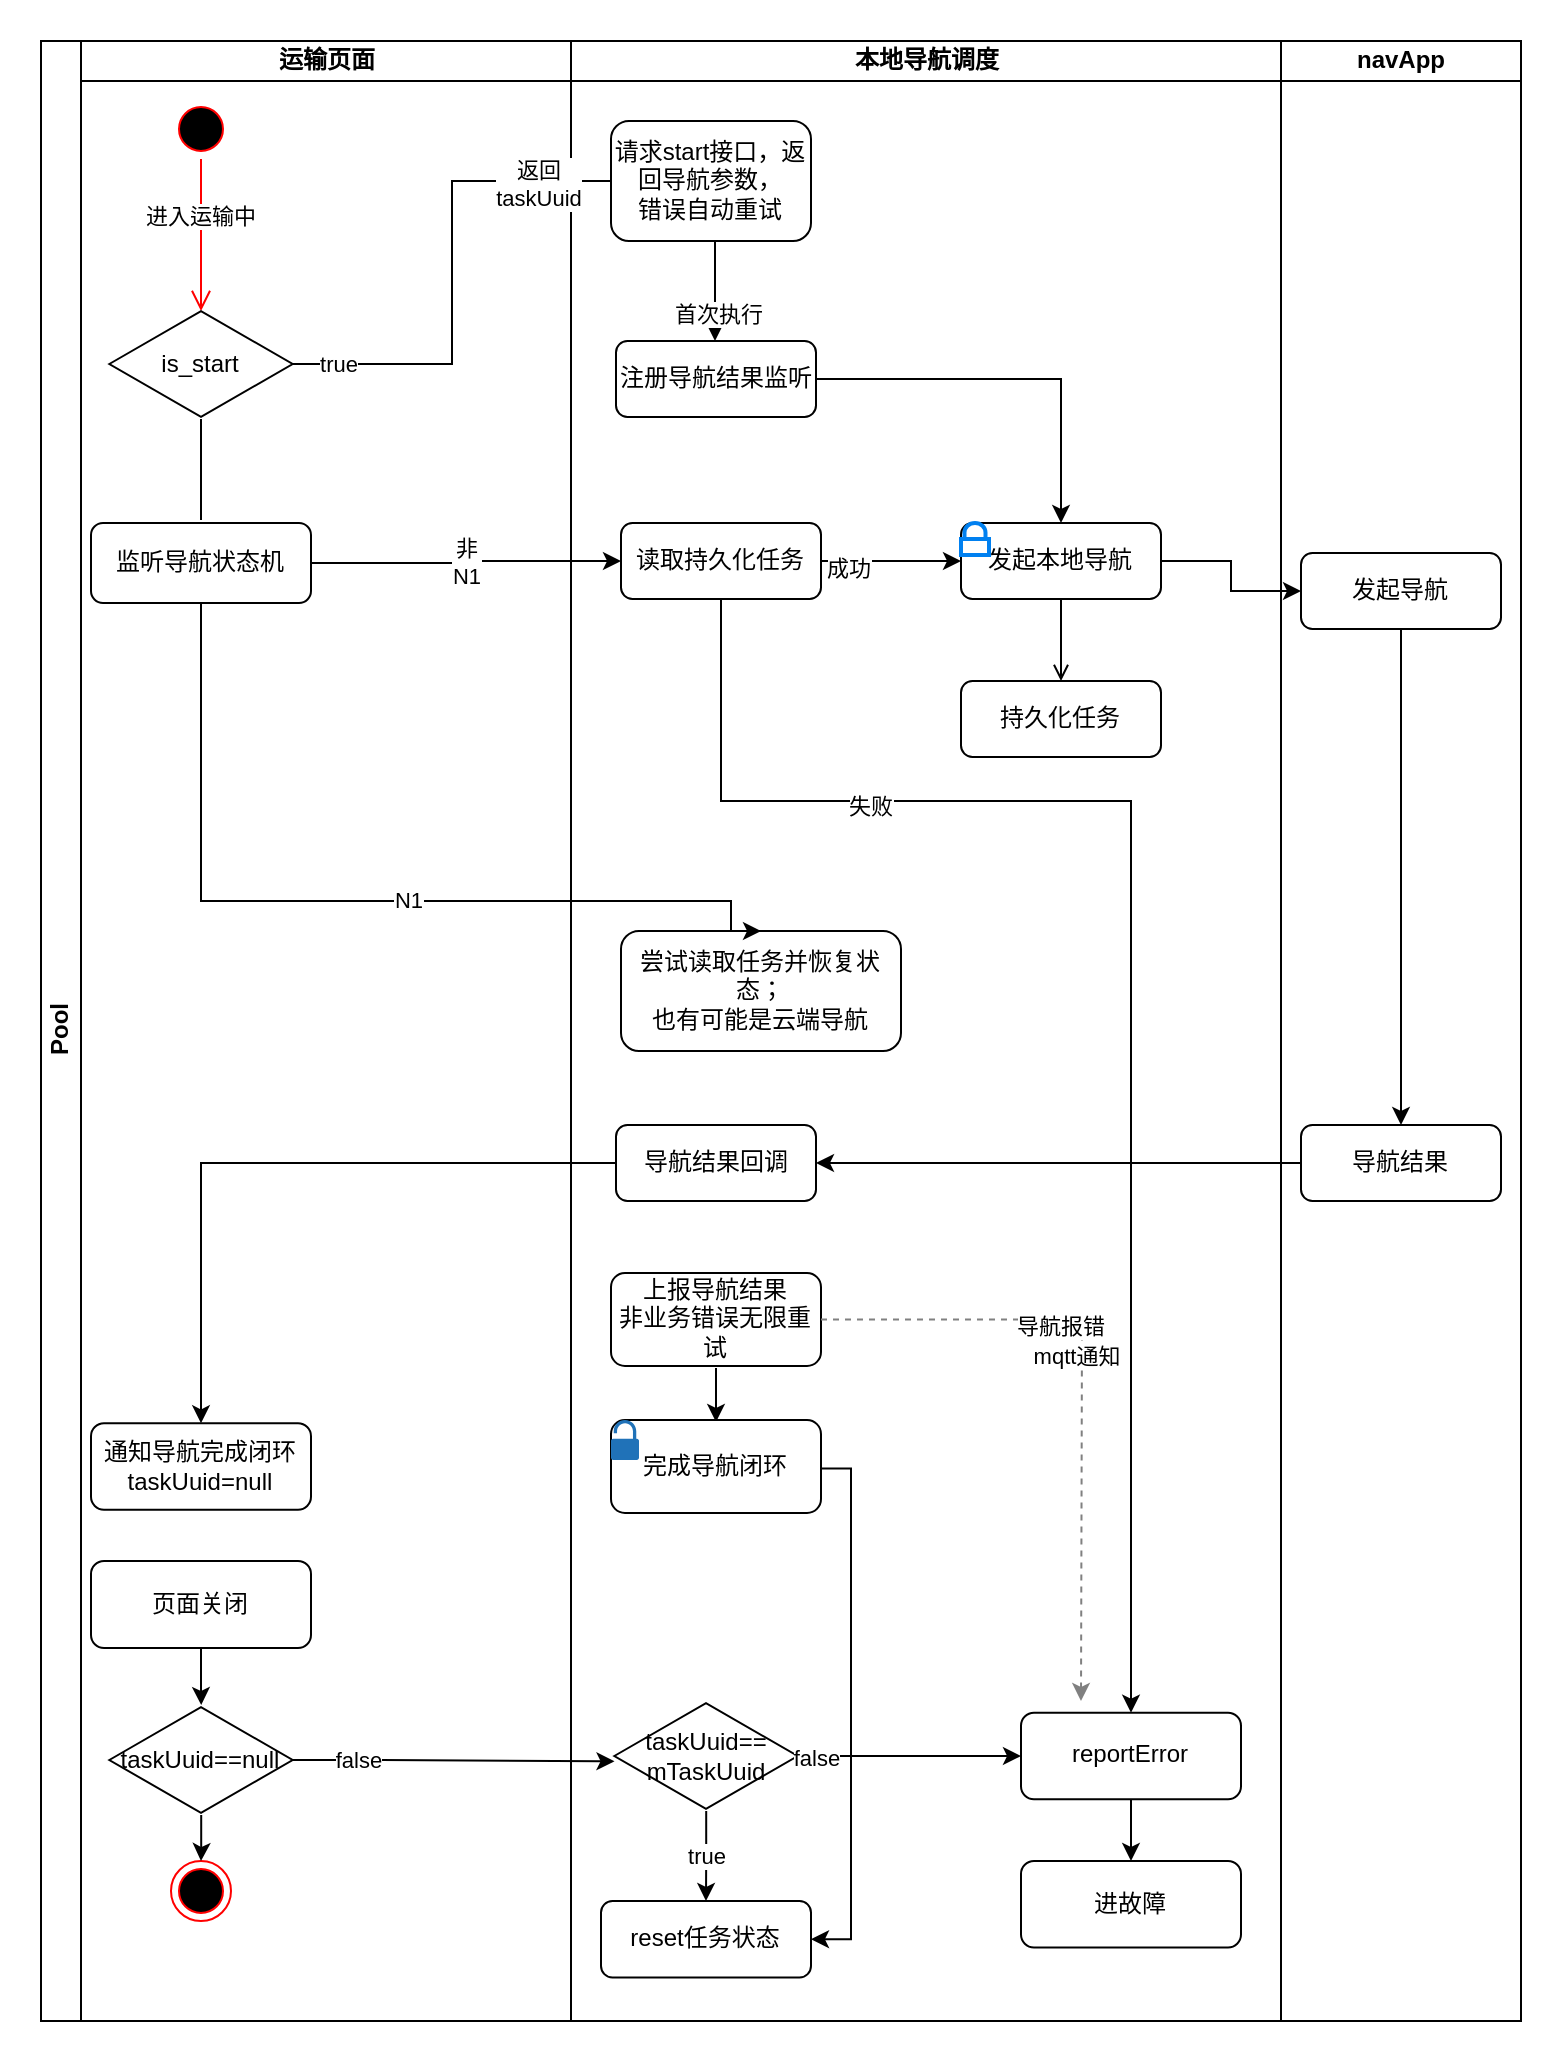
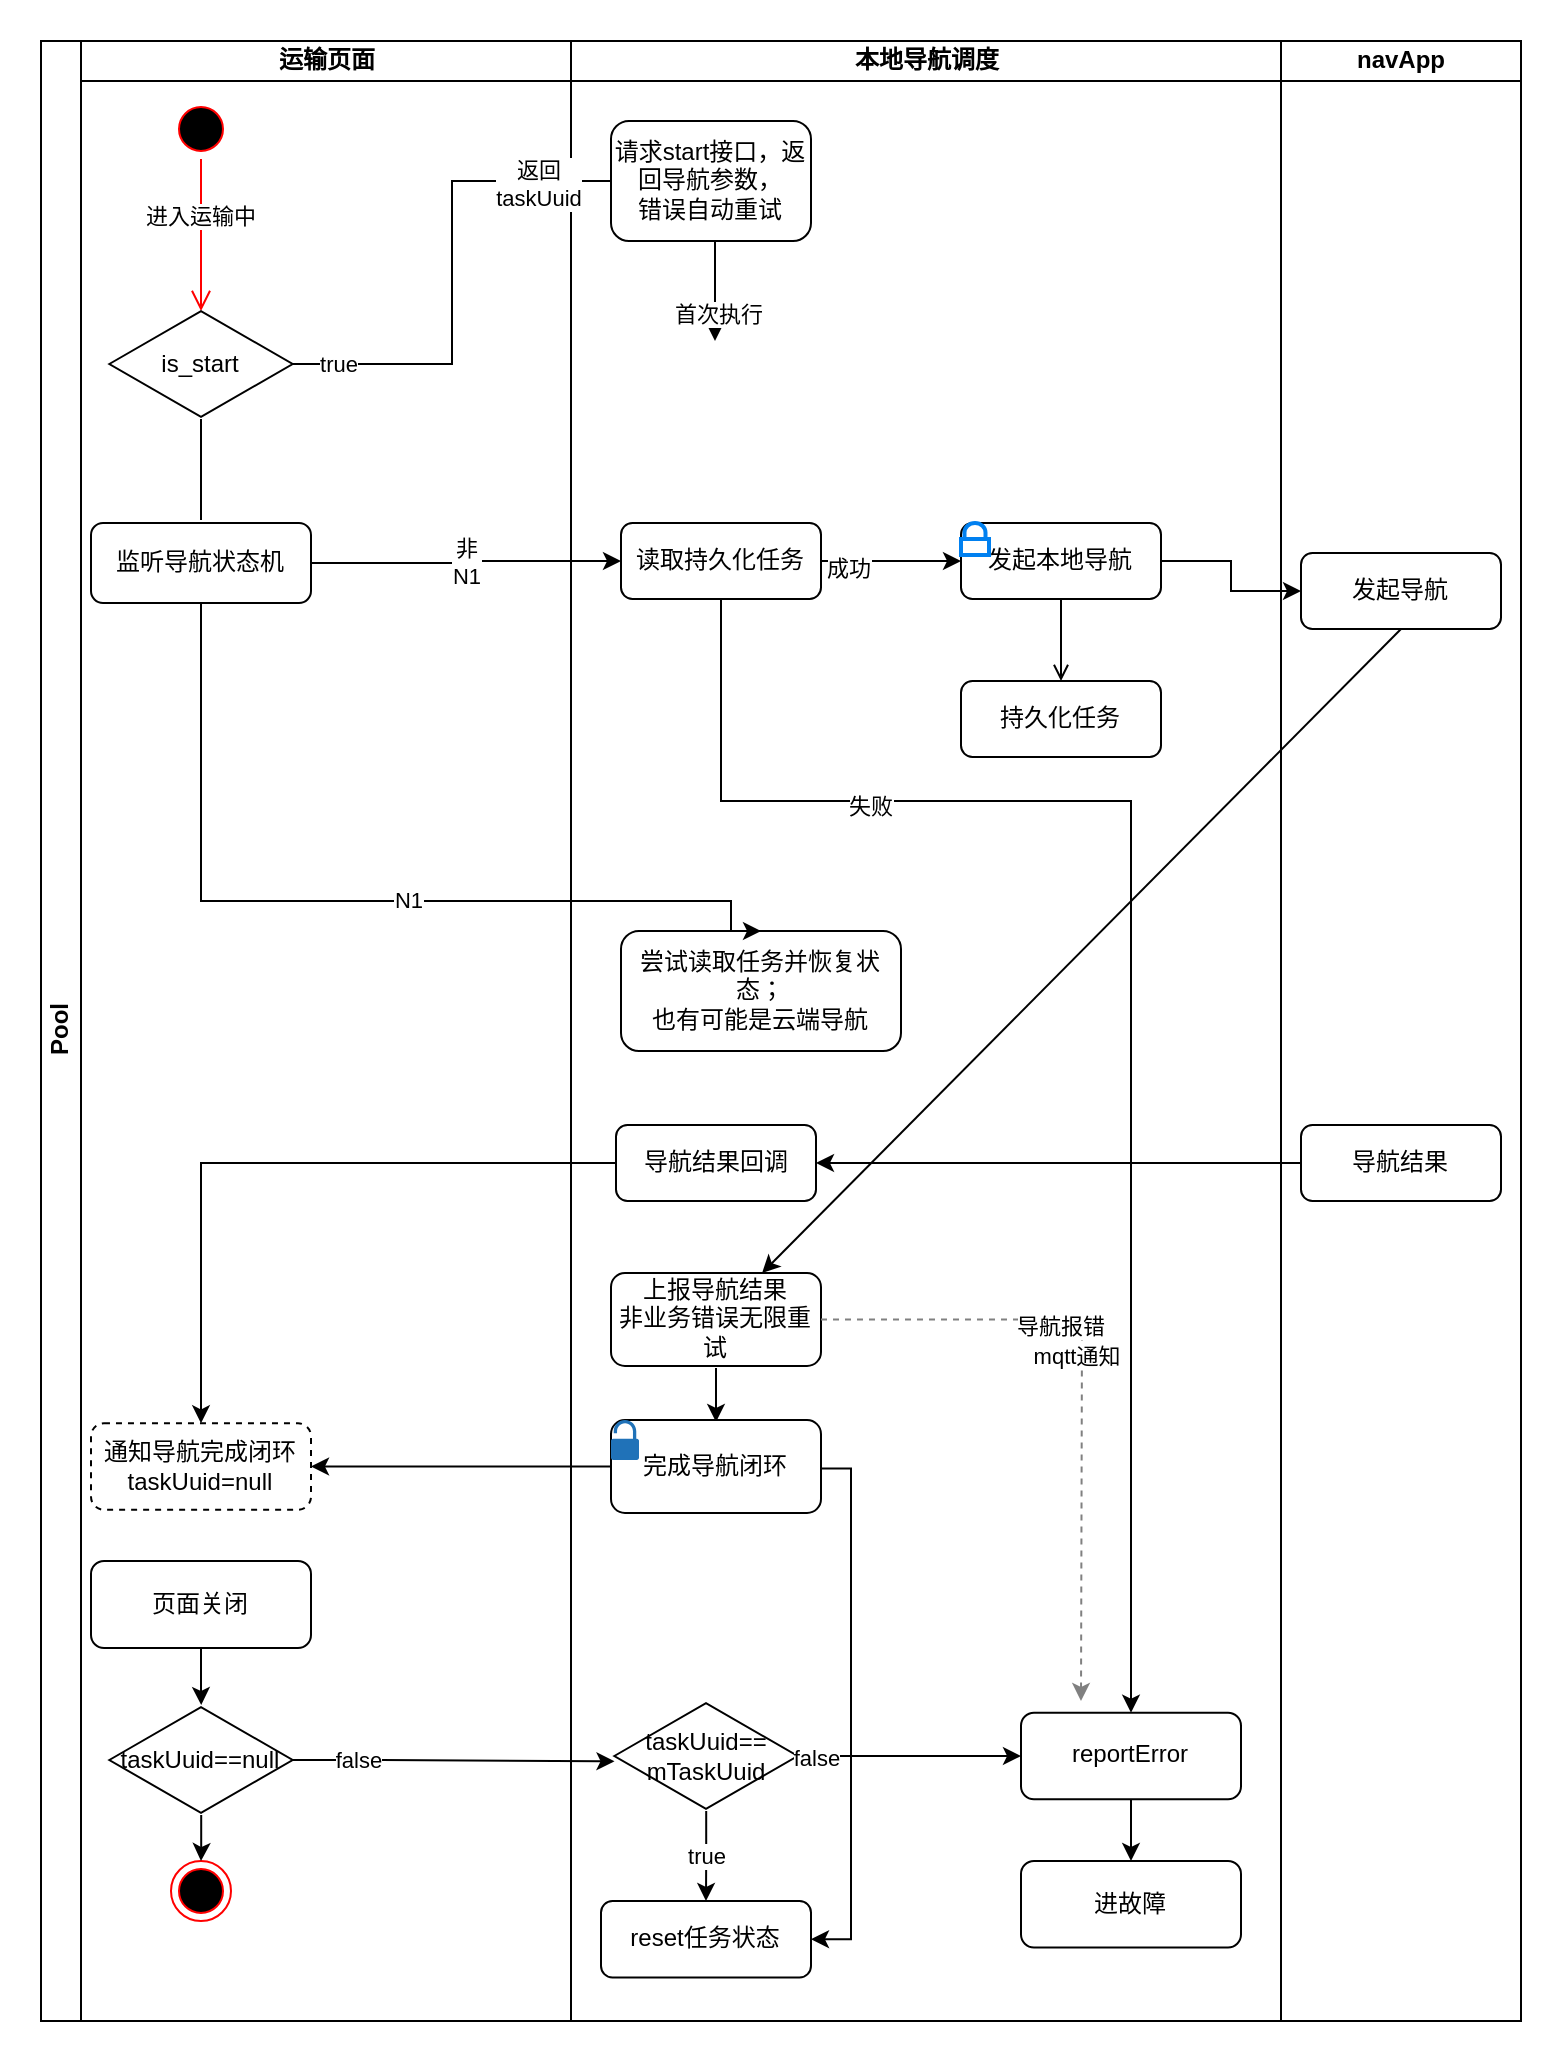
node "注册导航结果监听": removed
edge "注册导航结果监听" -> "发起本地导航": removed
edge "发起导航" -> "导航结果": now "发起导航" -> "上报导航结果 非业务错误无限重试"
node "通知导航完成闭环 taskUuid=null": style solid -> dashed
edge "完成导航闭环" -> "通知导航完成闭环 taskUuid=null": added
